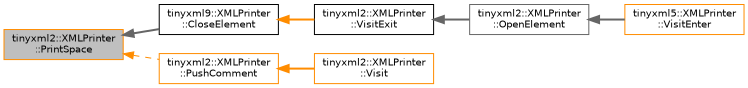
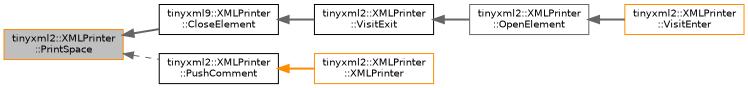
edge "tinyxml2::XMLPrinter ::VisitExit" -> "tinyxml9::XMLPrinter ::CloseElement": color darkorange -> gray40
node "tinyxml5::XMLPrinter ::VisitEnter": label "tinyxml5::XMLPrinter ::VisitEnter" -> "tinyxml2::XMLPrinter ::VisitEnter"
edge "tinyxml2::XMLPrinter ::PushComment" -> "tinyxml2::XMLPrinter ::PrintSpace": color darkorange -> gray40
node "tinyxml2::XMLPrinter ::PushComment": color darkorange -> black
node "tinyxml2::XMLPrinter ::Visit": label "tinyxml2::XMLPrinter ::Visit" -> "tinyxml2::XMLPrinter ::XMLPrinter"
